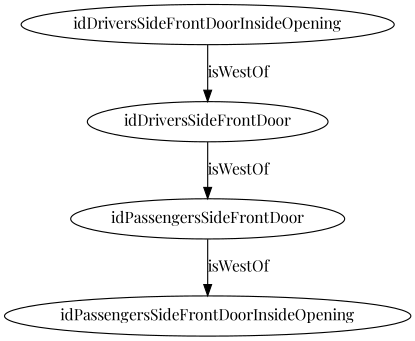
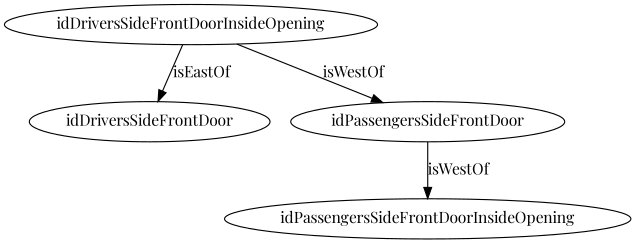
edge "idDriversSideFrontDoorInsideOpening" -> "idDriversSideFrontDoor": label "isWestOf" -> "isEastOf"
edge "idDriversSideFrontDoor" -> "idPassengersSideFrontDoor": now "idDriversSideFrontDoorInsideOpening" -> "idPassengersSideFrontDoor"
